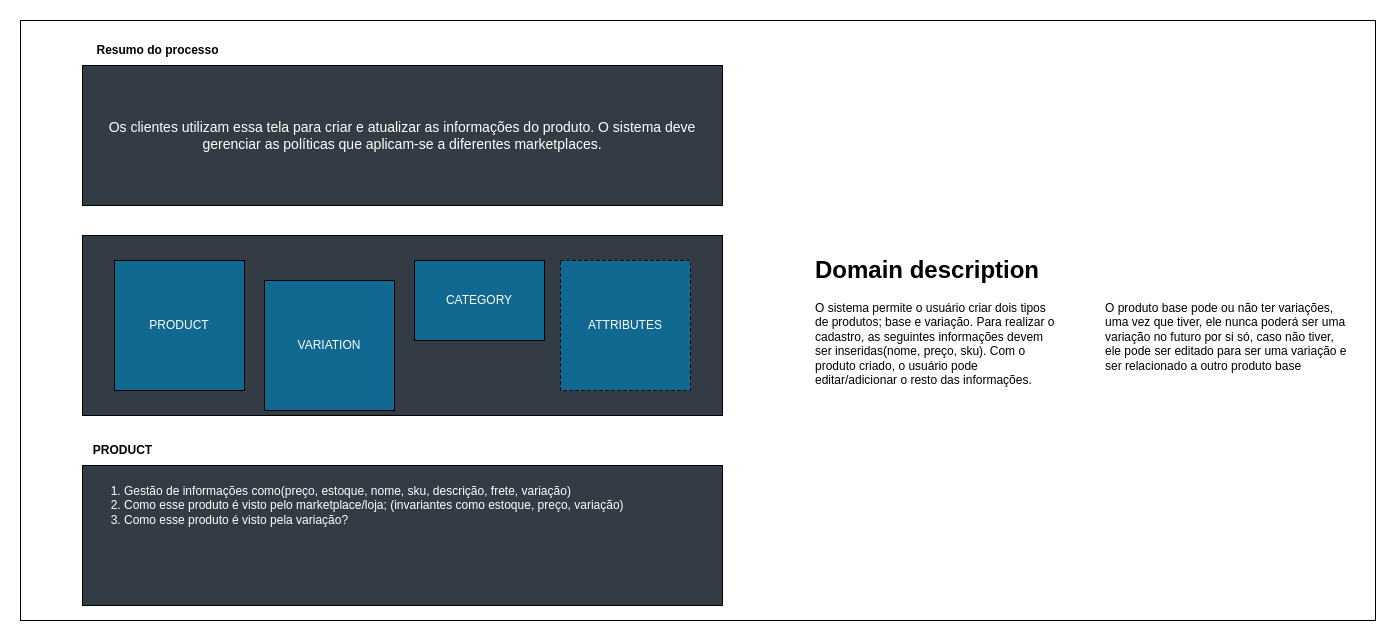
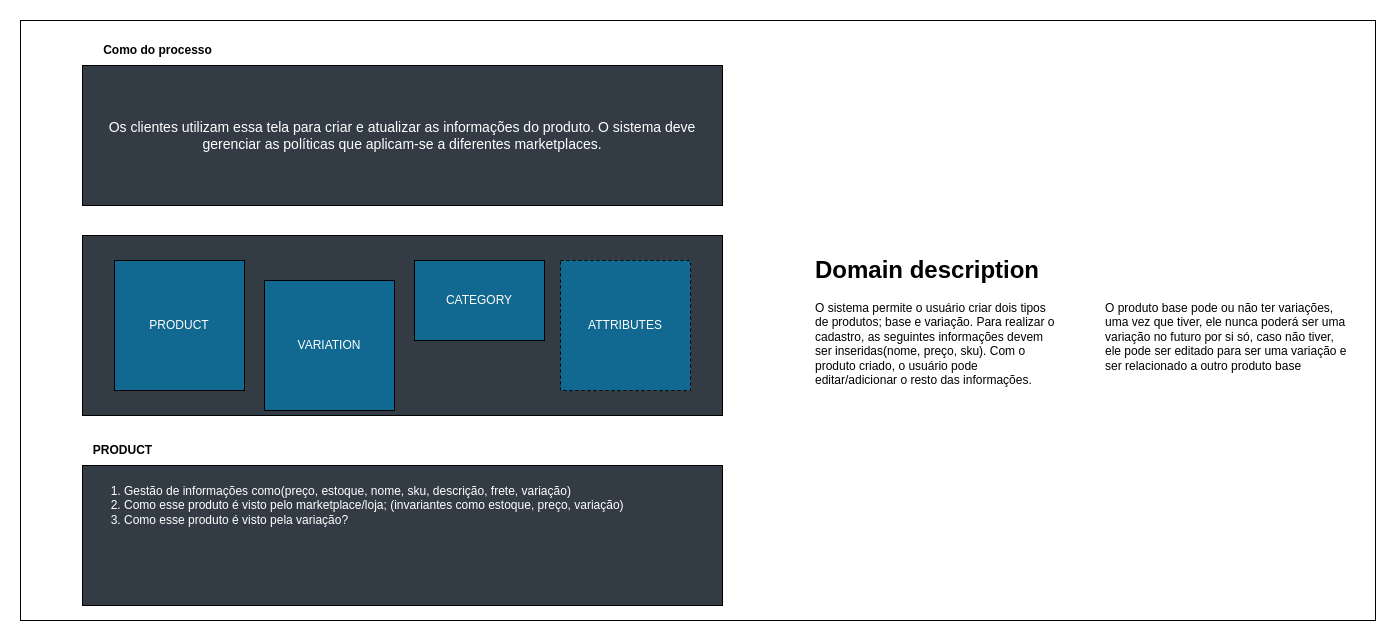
node "Resumo do processo": label "Resumo do processo" -> "Como do processo"
